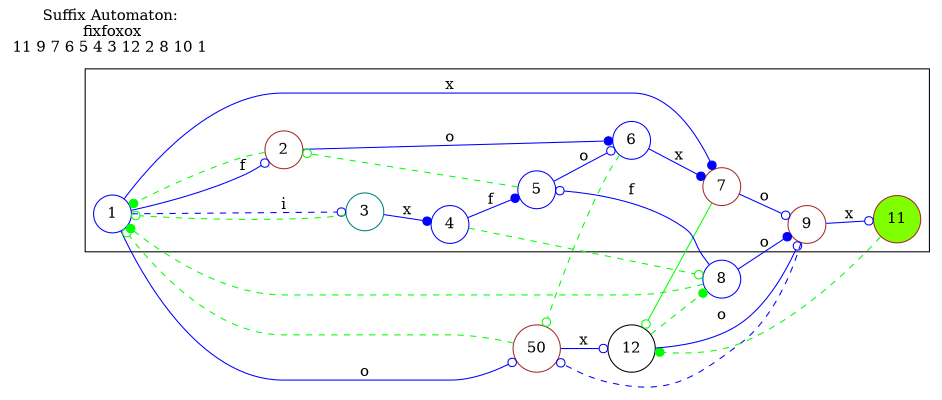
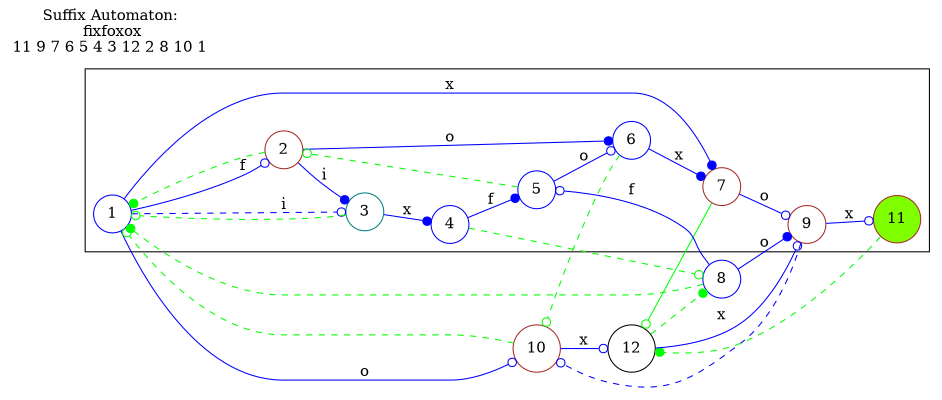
edge "2" -> "3": added, label "i"
edge "12" -> "9": label "o" -> "x"
node "50": label "50" -> "10"
